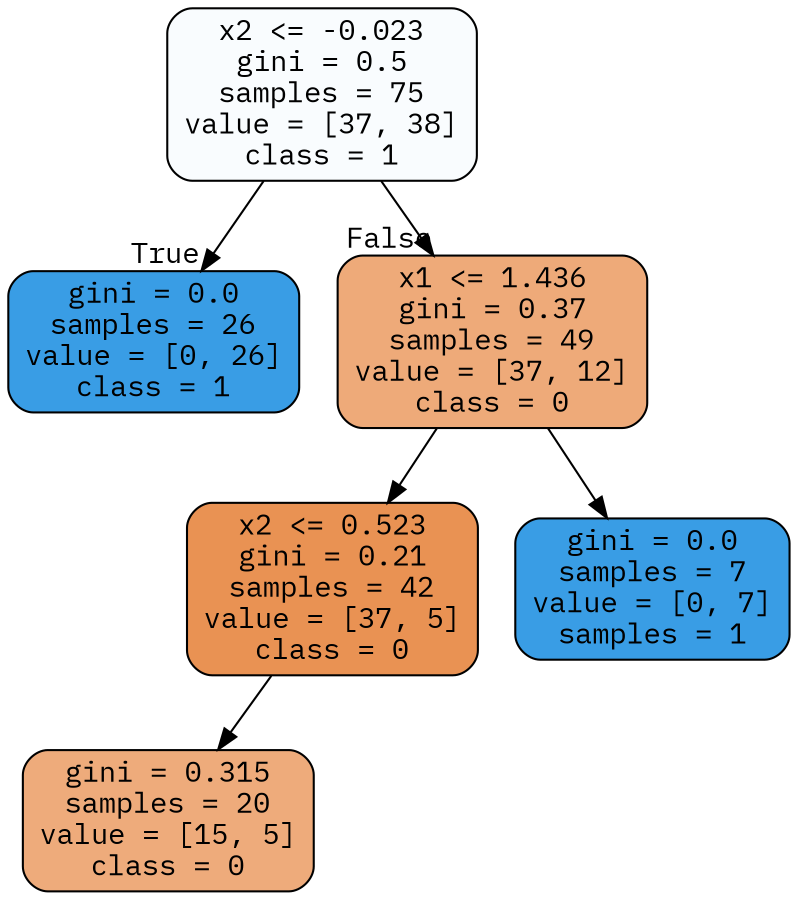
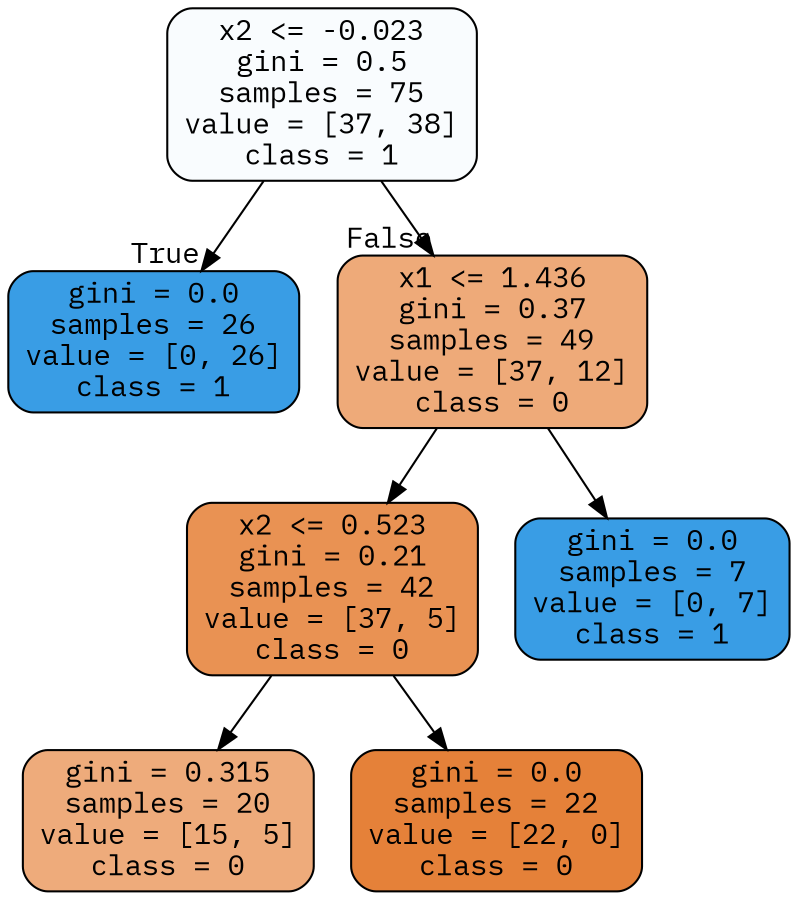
node "gini = 0.0 samples = 7 value = [0, 7] samples = 1": label "gini = 0.0 samples = 7 value = [0, 7] samples = 1" -> "gini = 0.0 samples = 7 value = [0, 7] class = 1"
node "gini = 0.0 samples = 22 value = [22, 0] class = 0": added
